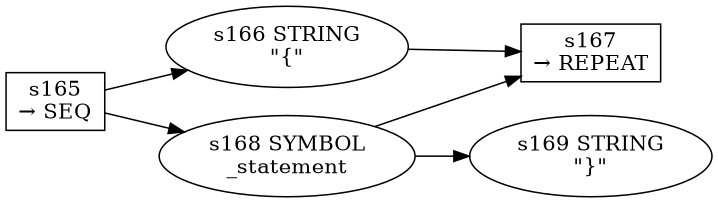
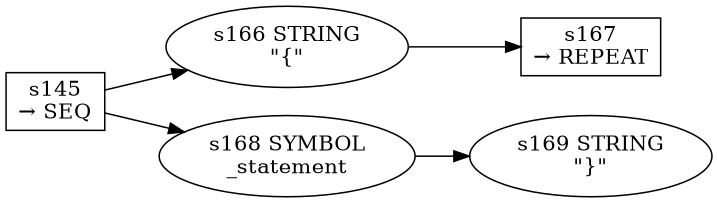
node "s165 → SEQ": label "s165 → SEQ" -> "s145 → SEQ"
edge "s168 SYMBOL _statement" -> "s167 → REPEAT": removed
